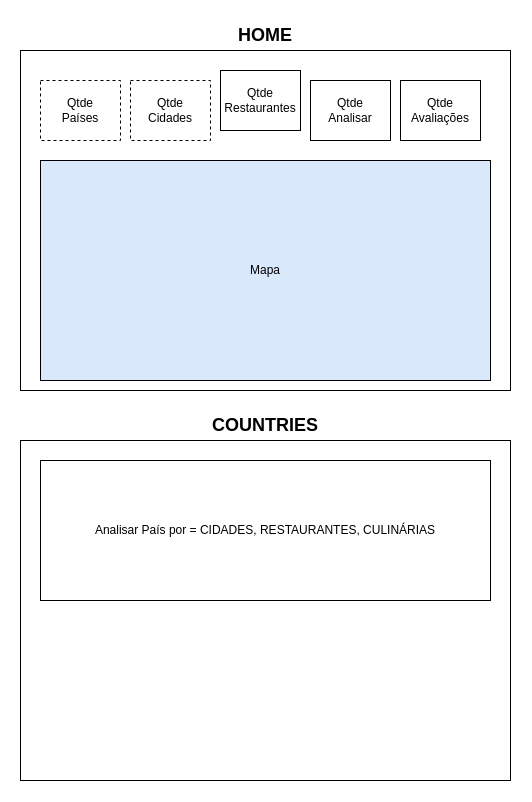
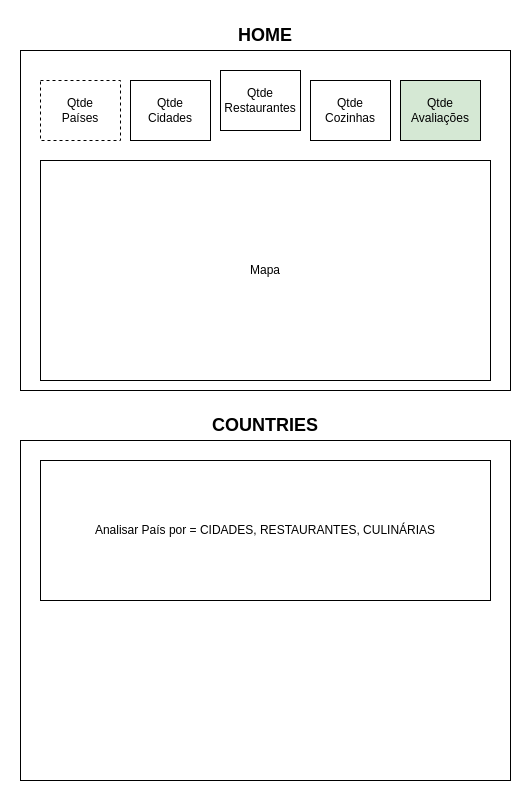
node "Qtde Cidades": style dashed -> solid
node "Qtde Analisar": label "Qtde Analisar" -> "Qtde Cozinhas"
node "Qtde Avaliações": fillcolor #ffffff -> #d5e8d4
node "Mapa": fillcolor #dae8fc -> #ffffff
